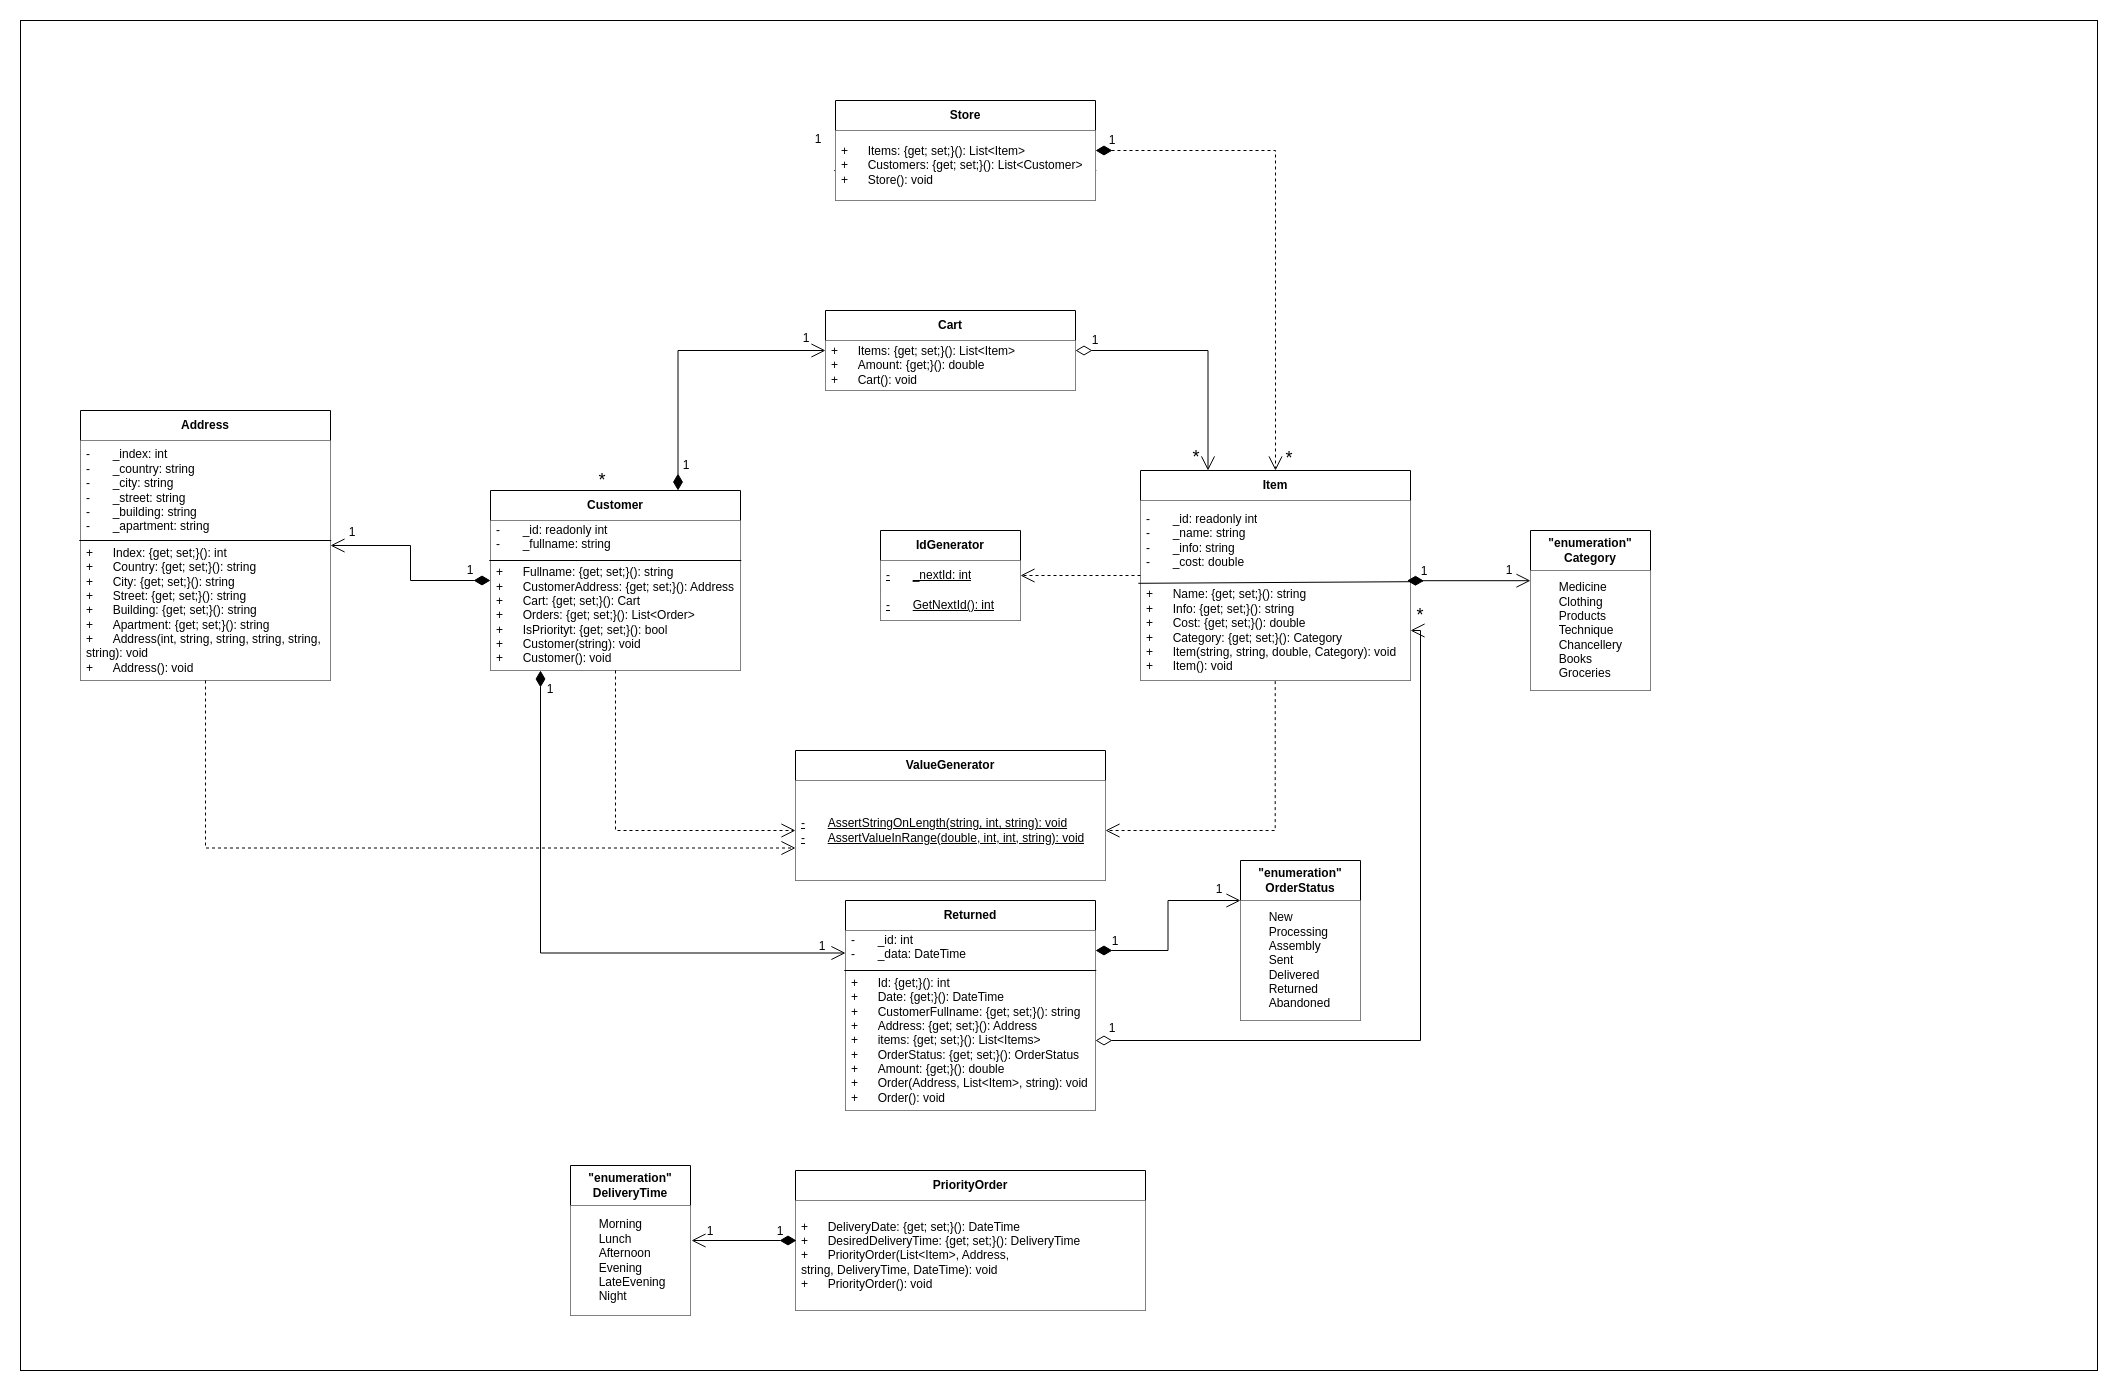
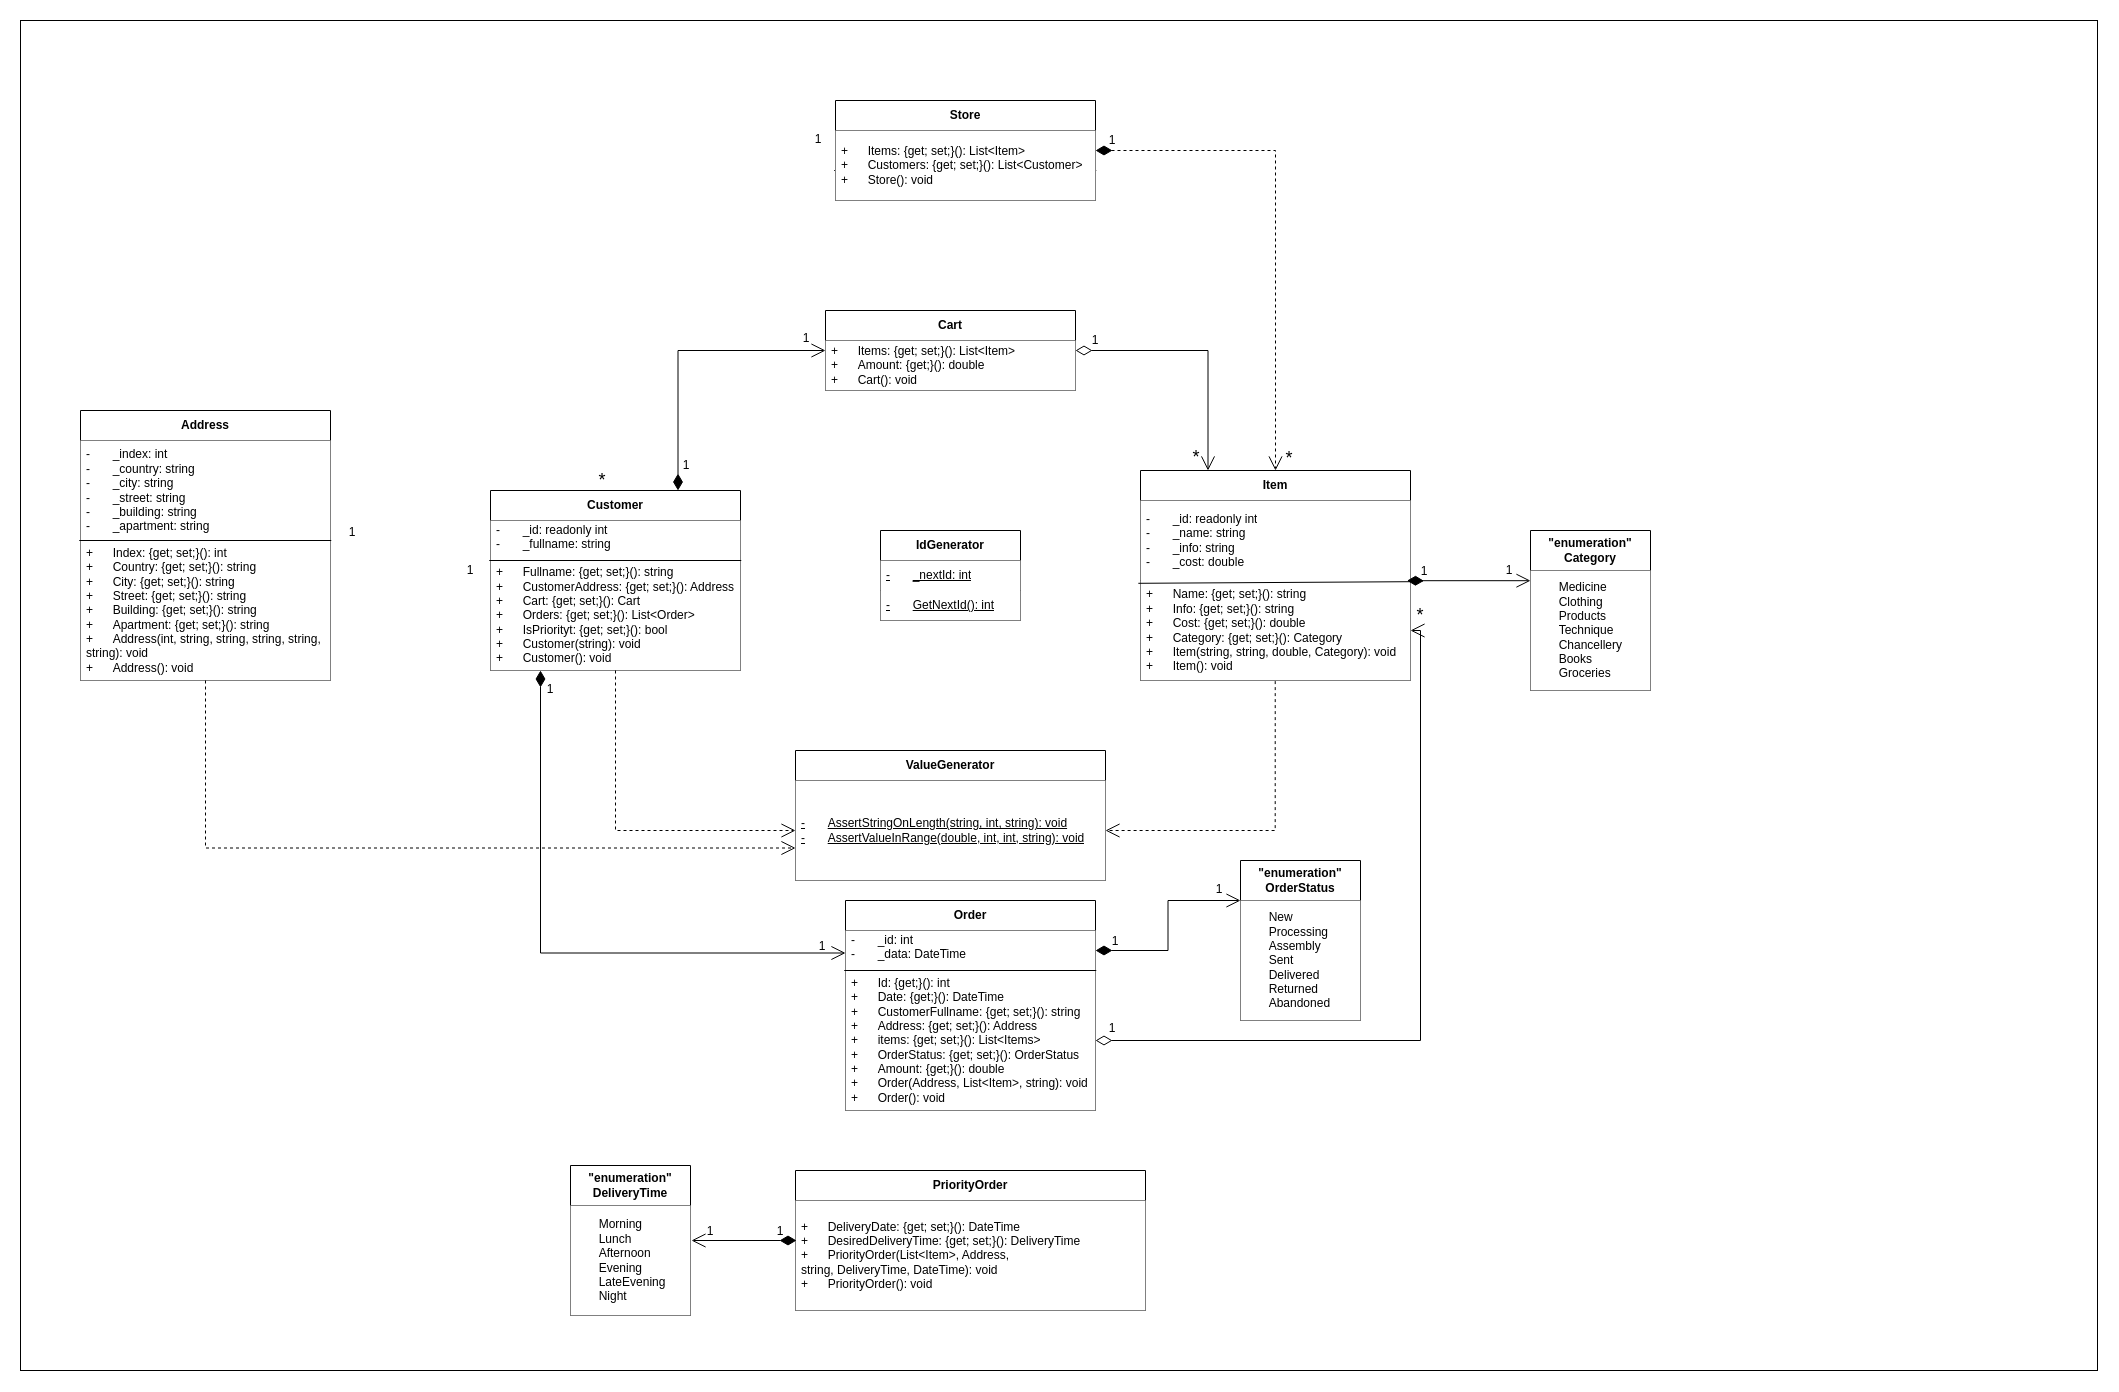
edge "Address" -- "Customer": removed
edge "Item" -> "- _nextId: int": removed
node "Returned": label "Returned" -> "Order"
